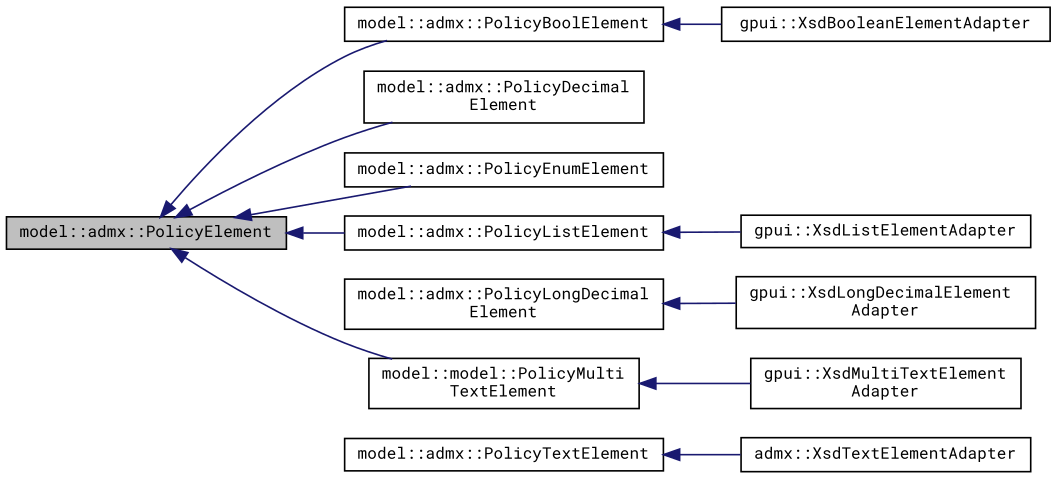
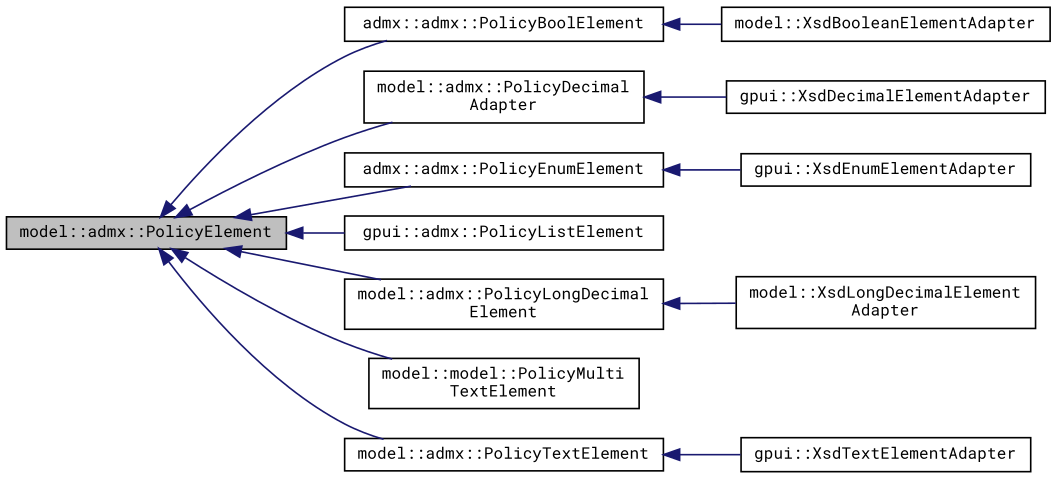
node "model::admx::PolicyBoolElement": label "model::admx::PolicyBoolElement" -> "admx::admx::PolicyBoolElement"
node "gpui::XsdBooleanElementAdapter": label "gpui::XsdBooleanElementAdapter" -> "model::XsdBooleanElementAdapter"
node "model::admx::PolicyDecimal Element": label "model::admx::PolicyDecimal Element" -> "model::admx::PolicyDecimal Adapter"
node "gpui::XsdDecimalElementAdapter": added
node "model::admx::PolicyEnumElement": label "model::admx::PolicyEnumElement" -> "admx::admx::PolicyEnumElement"
node "gpui::XsdEnumElementAdapter": added
node "gpui::XsdListElementAdapter": removed
node "model::admx::PolicyListElement": label "model::admx::PolicyListElement" -> "gpui::admx::PolicyListElement"
edge "model::admx::PolicyLongDecimal Element" -> "model::admx::PolicyElement": added
node "gpui::XsdLongDecimalElement Adapter": label "gpui::XsdLongDecimalElement Adapter" -> "model::XsdLongDecimalElement Adapter"
edge "model::admx::PolicyTextElement" -> "model::admx::PolicyElement": added
node "gpui::XsdMultiTextElement Adapter": removed
node "admx::XsdTextElementAdapter": label "admx::XsdTextElementAdapter" -> "gpui::XsdTextElementAdapter"
